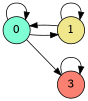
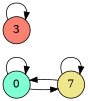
node "1": label "1" -> "7"
edge "0" -> "3": removed
